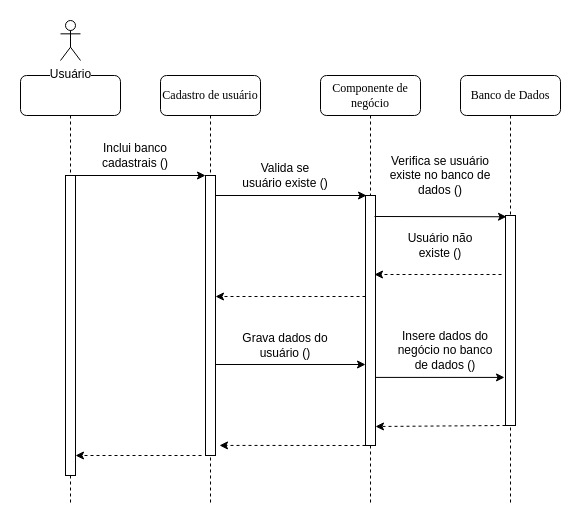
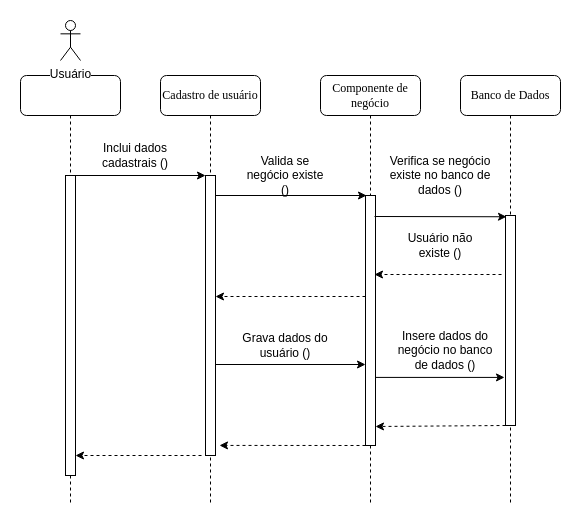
node "Inclui banco cadastrais ()": label "Inclui banco cadastrais ()" -> "Inclui dados cadastrais ()"
node "Valida se usuário existe ()": label "Valida se usuário existe ()" -> "Valida se negócio existe ()"
node "Verifica se usuário existe no banco de dados ()": label "Verifica se usuário existe no banco de dados ()" -> "Verifica se negócio existe no banco de dados ()"
